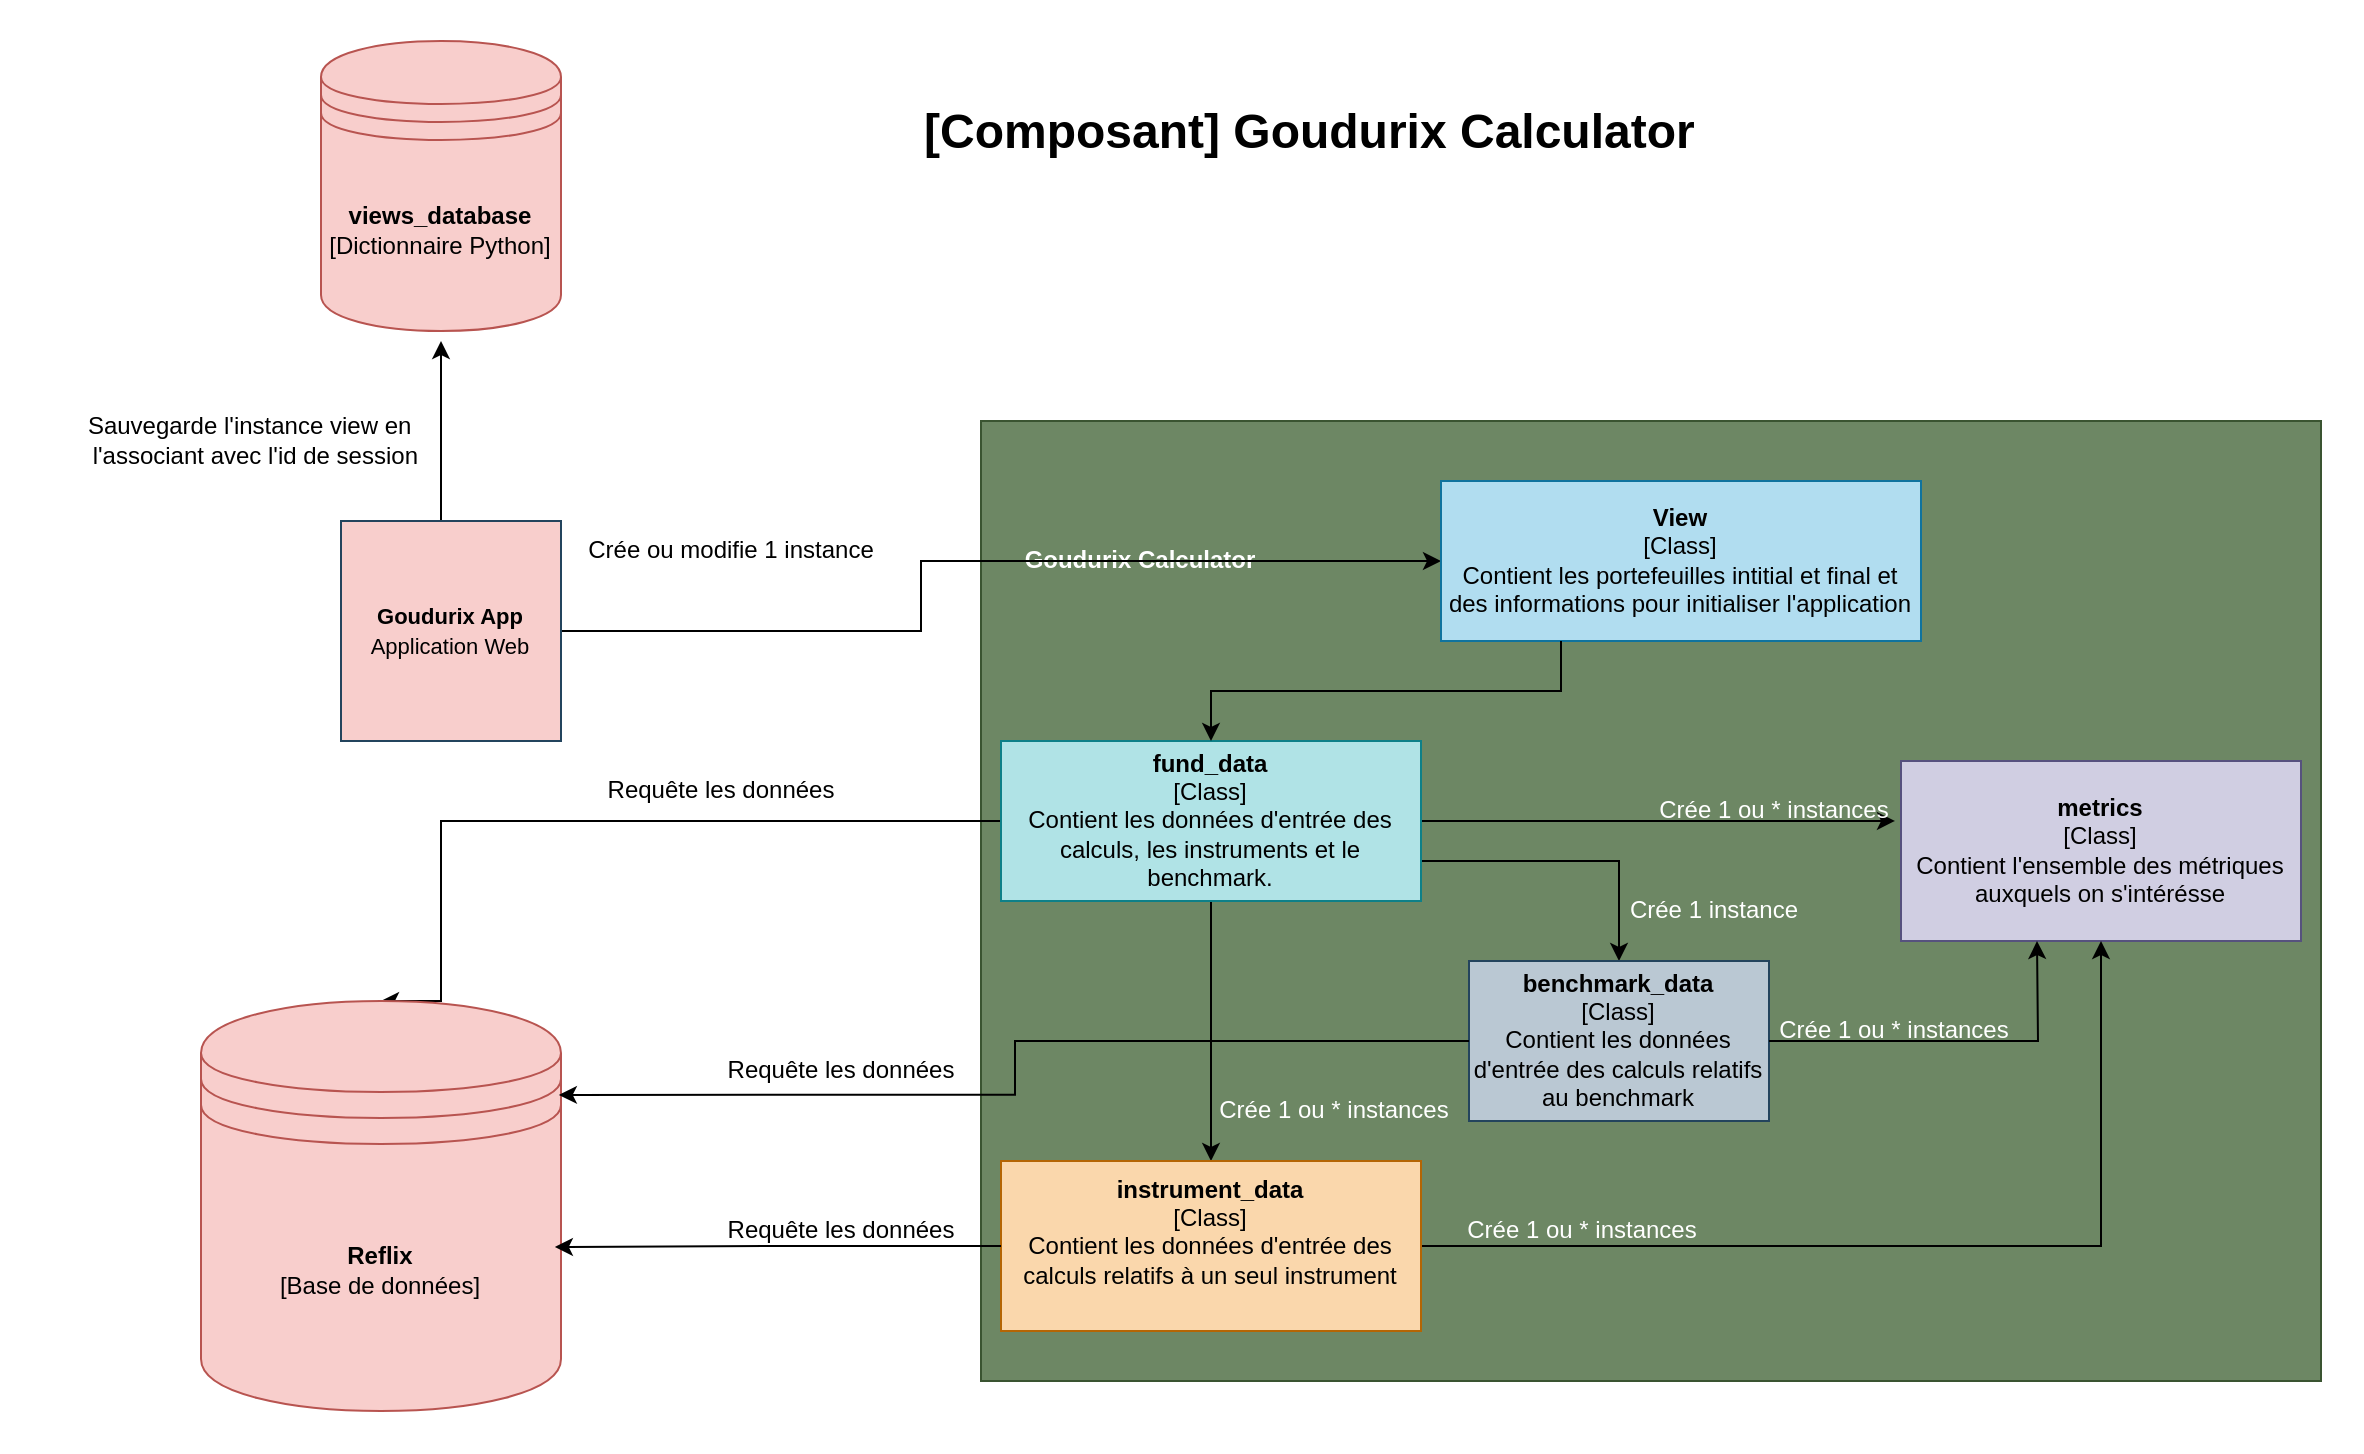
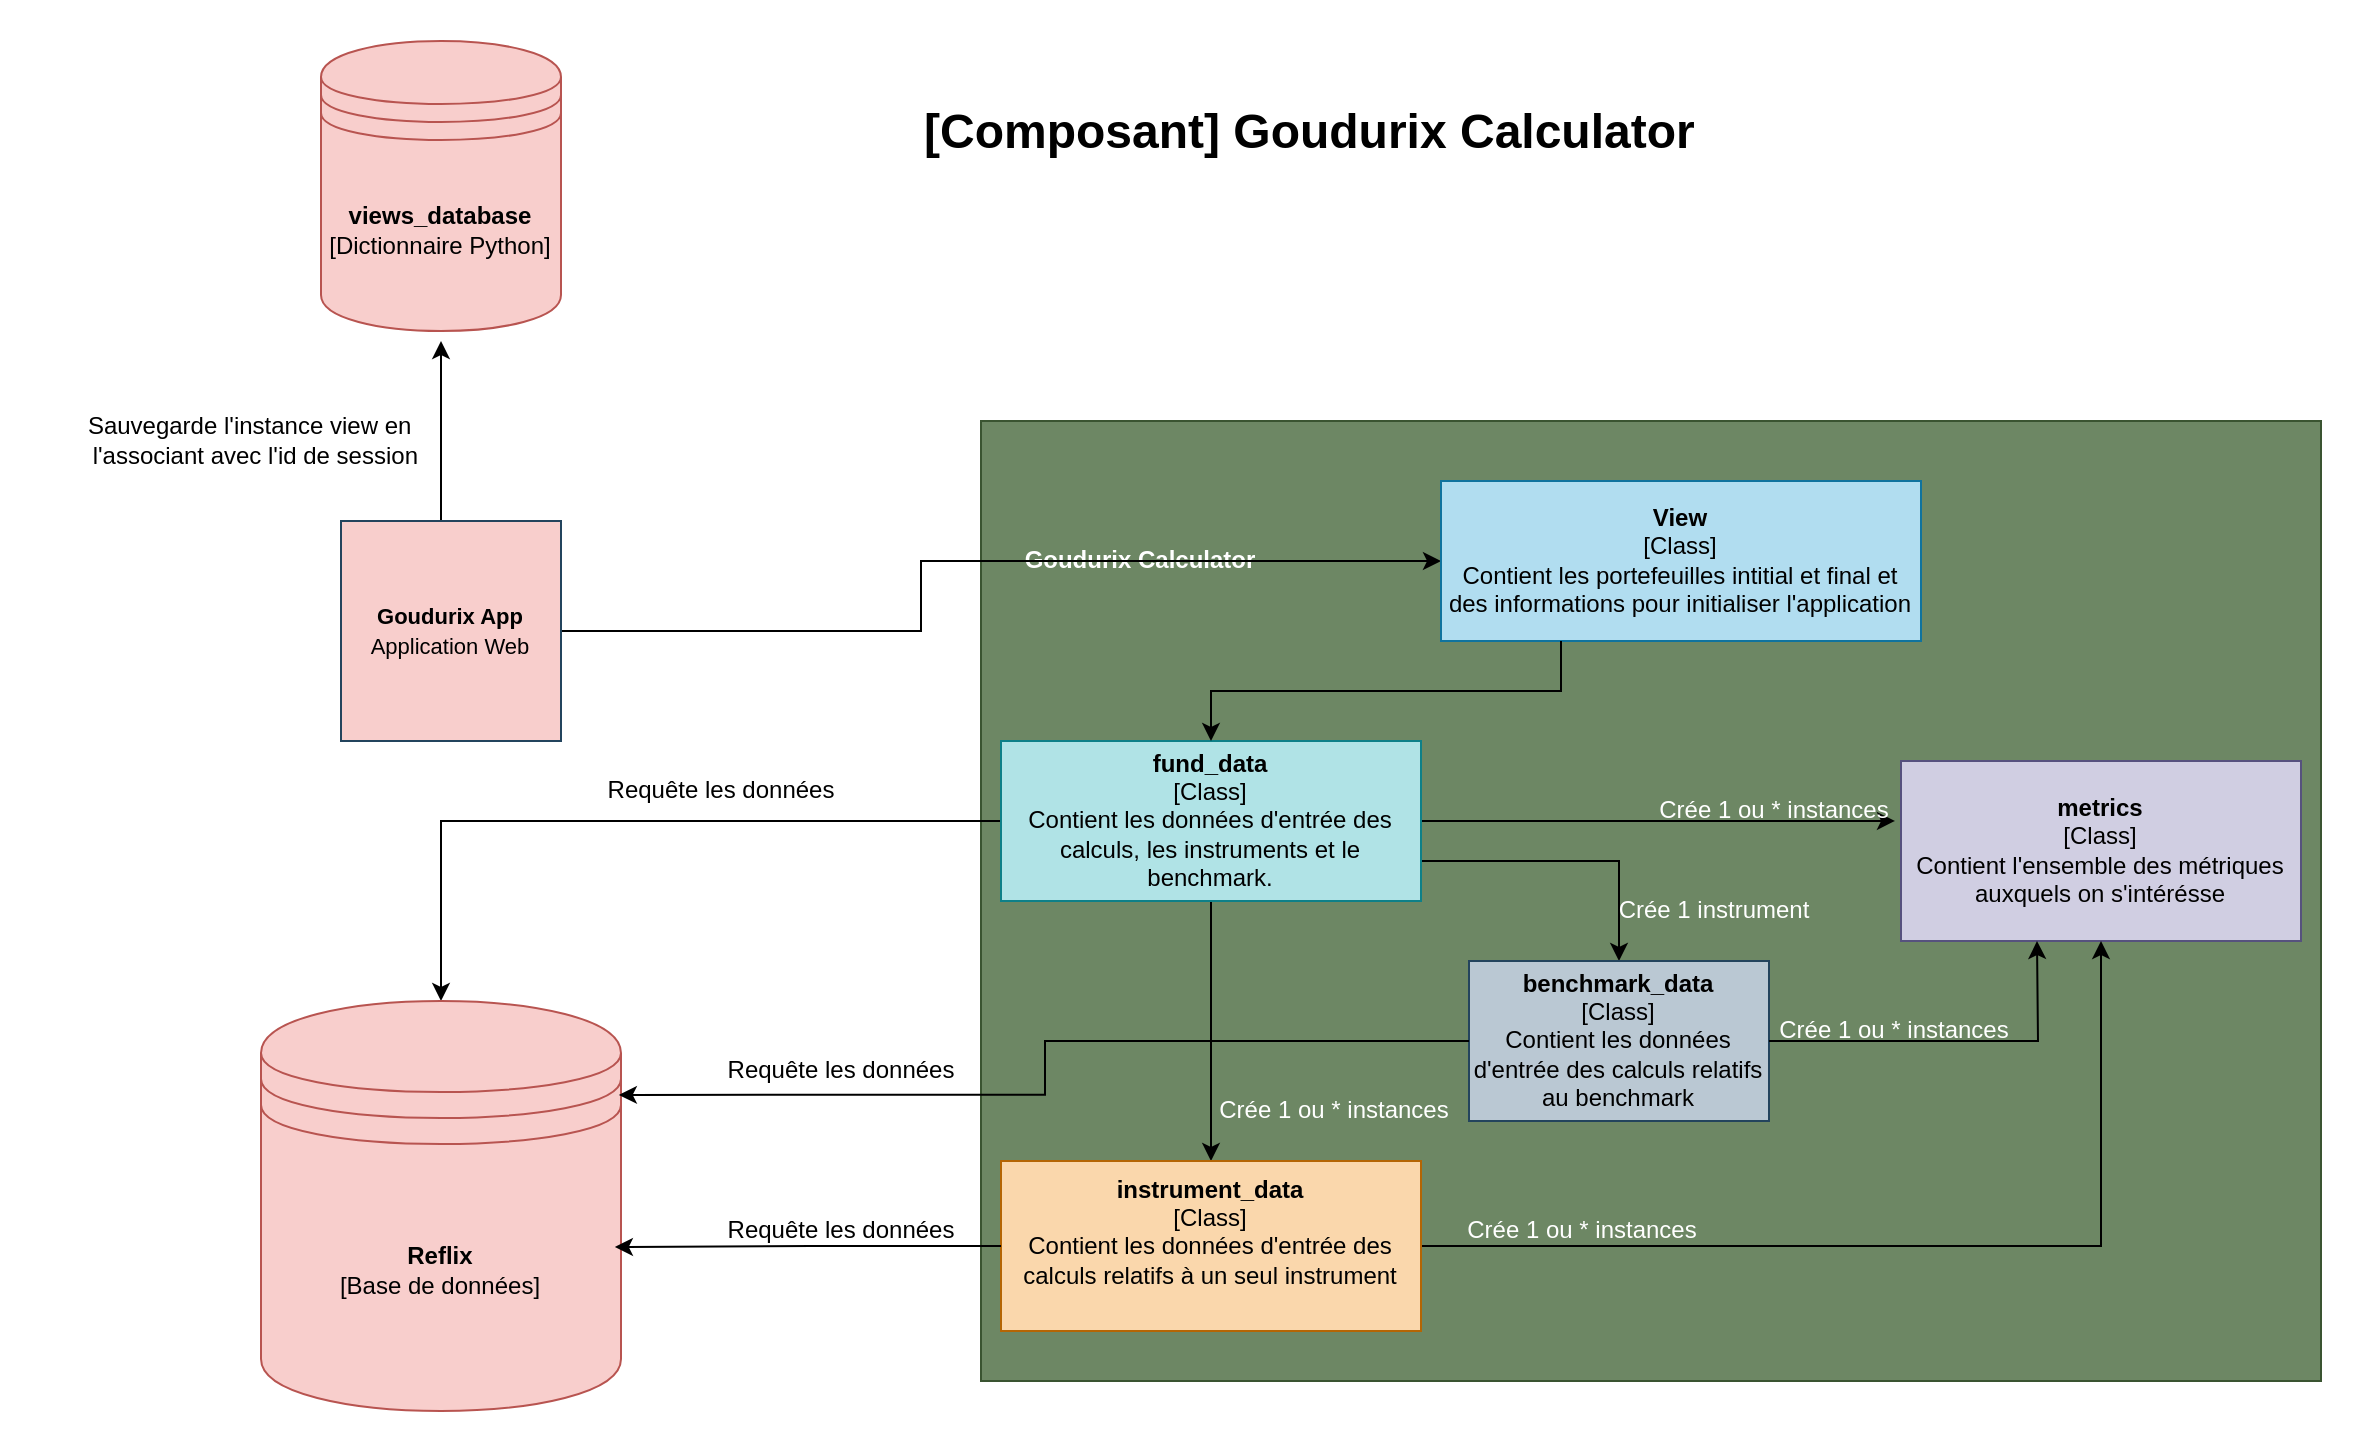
node "Crée ou modifie 1 instance": removed
node "Crée 1 instance": label "Crée 1 instance" -> "Crée 1 instrument"
node "Reflix [Base de données]": moved (381, 1206) -> (441, 1206)
